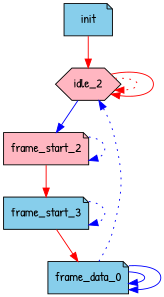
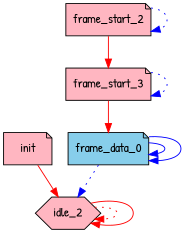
node "init": fillcolor skyblue -> lightpink
edge "idle_2" -> "frame_start_2": removed
node "frame_start_3": fillcolor skyblue -> lightpink
